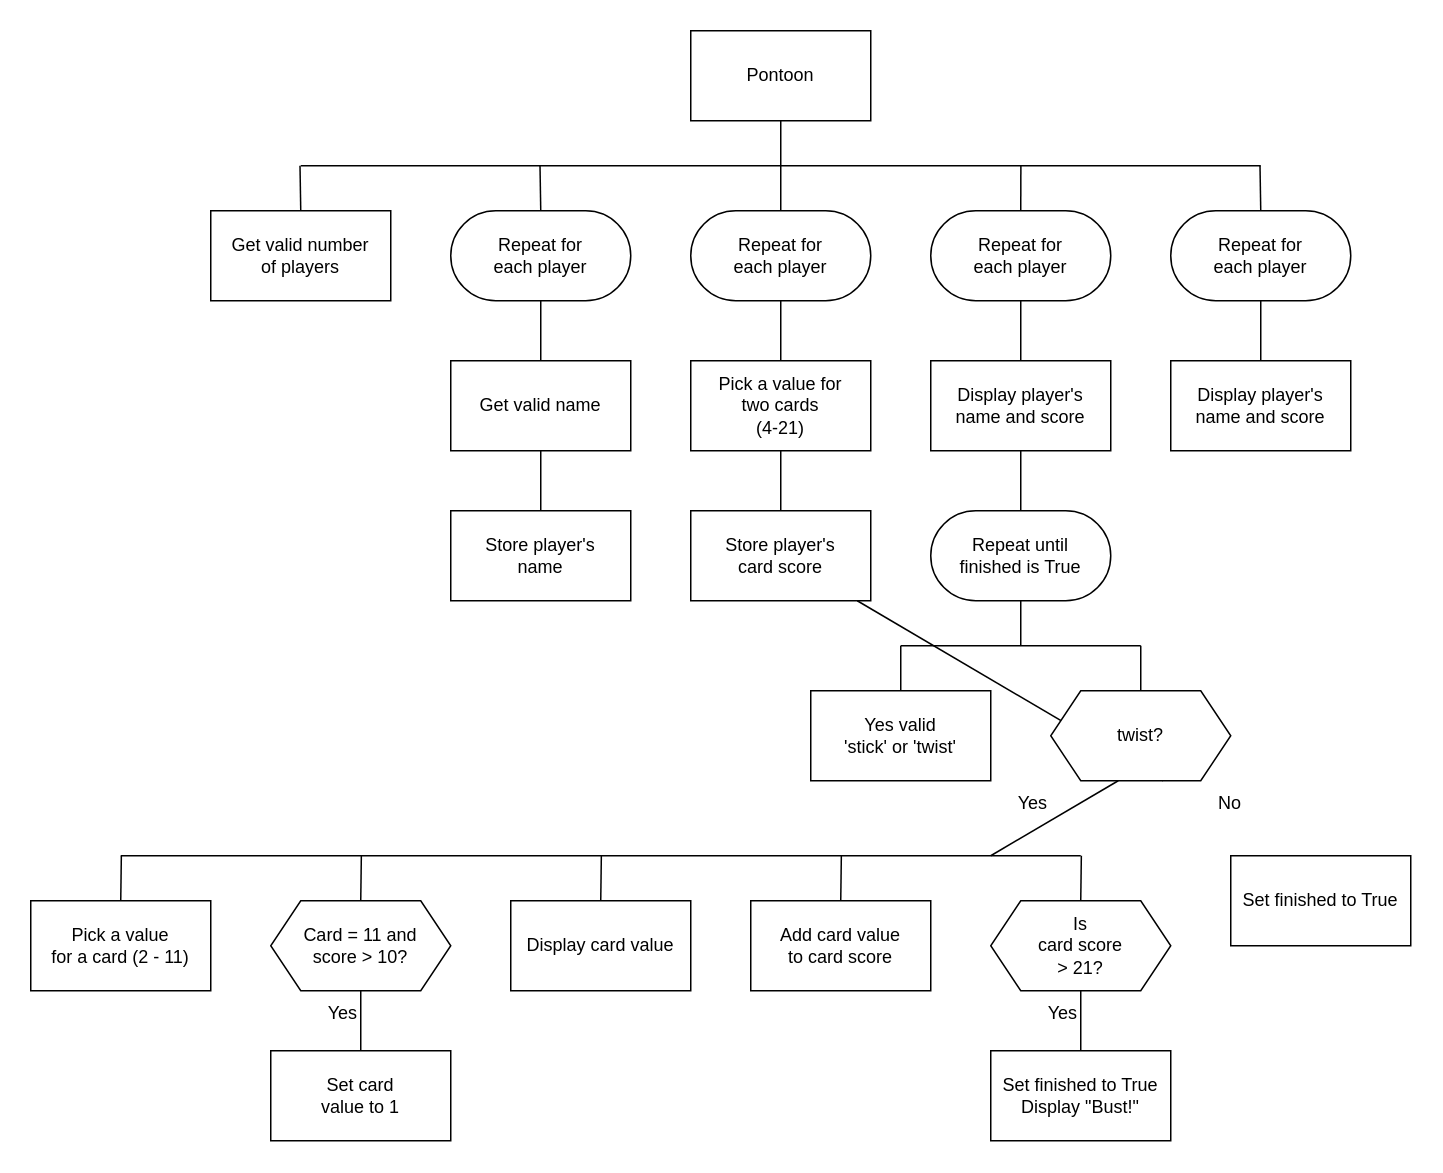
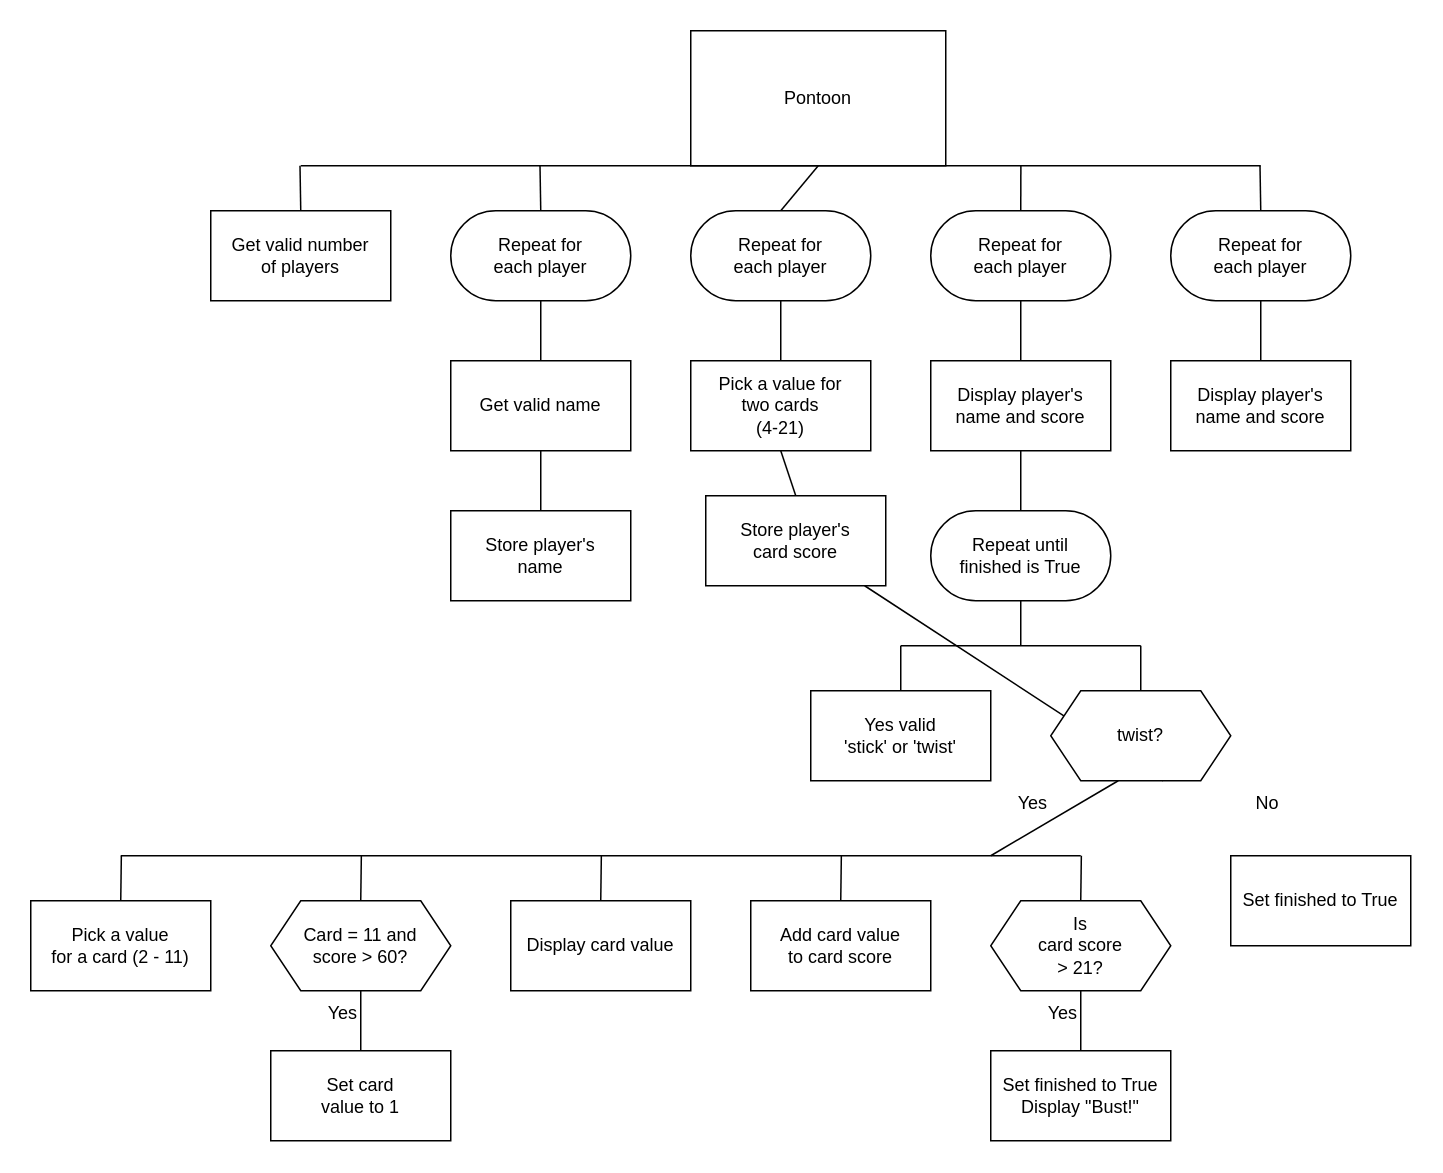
node "Pontoon": size 180x90 -> 255x135
node "Store player's card score": moved (781, 556) -> (796, 541)
node "No": moved (1246, 803) -> (1283, 803)
node "Card = 11 and score > 10?": label "Card = 11 and score > 10?" -> "Card = 11 and score > 60?"
